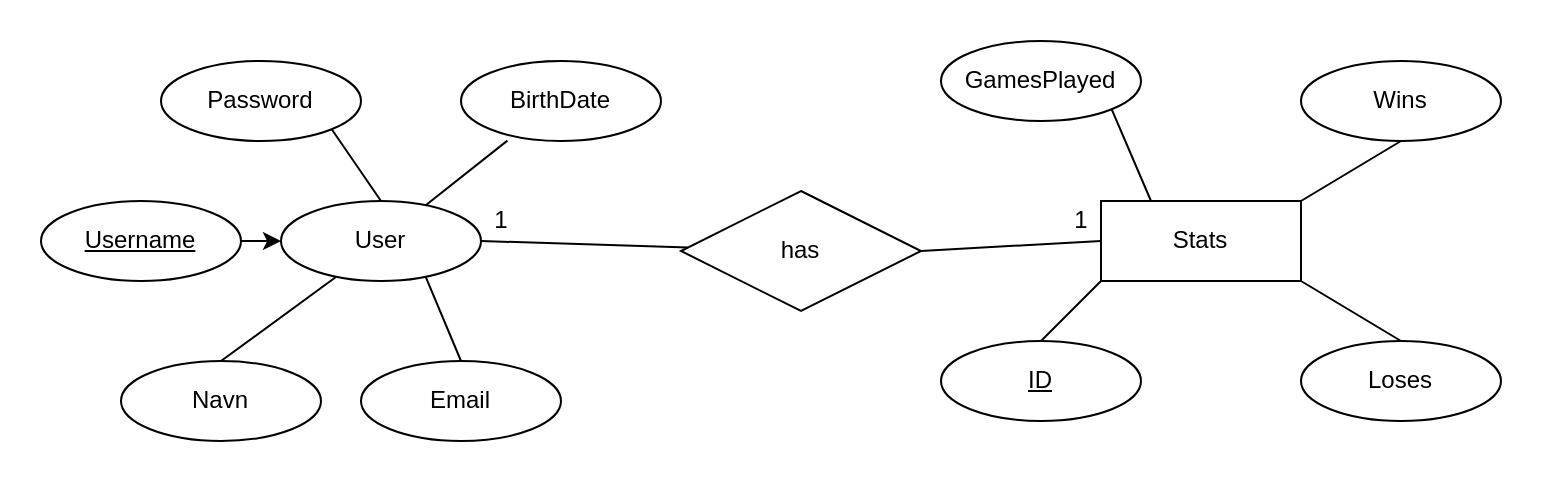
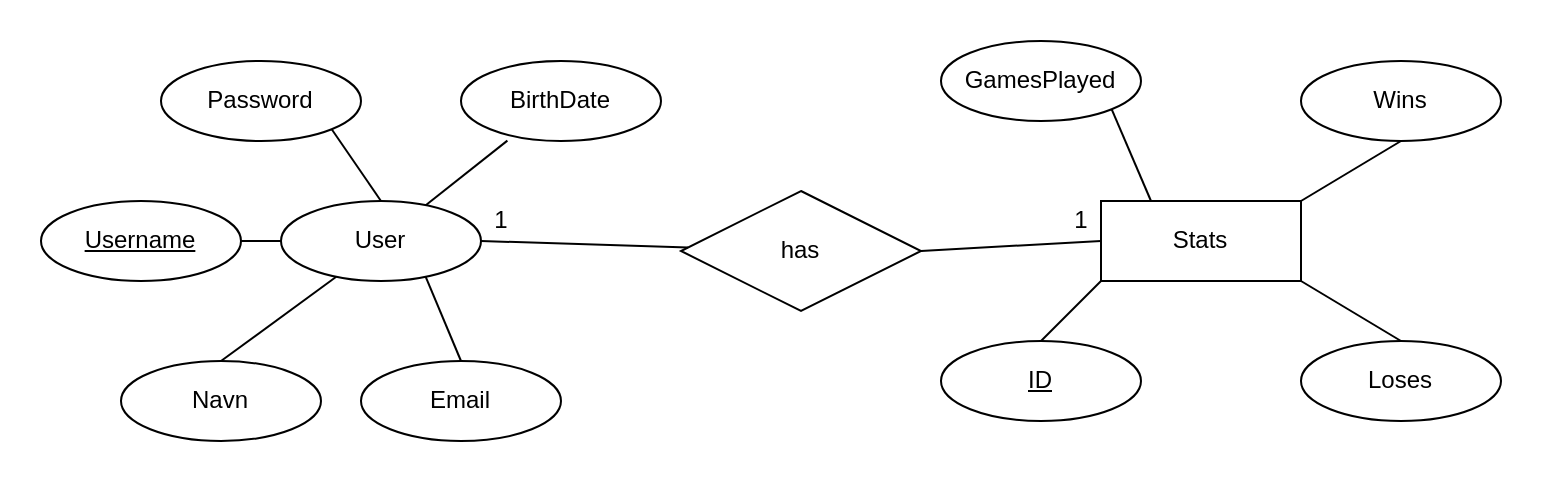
edge "Username" -> "User": arrowhead classic -> none
